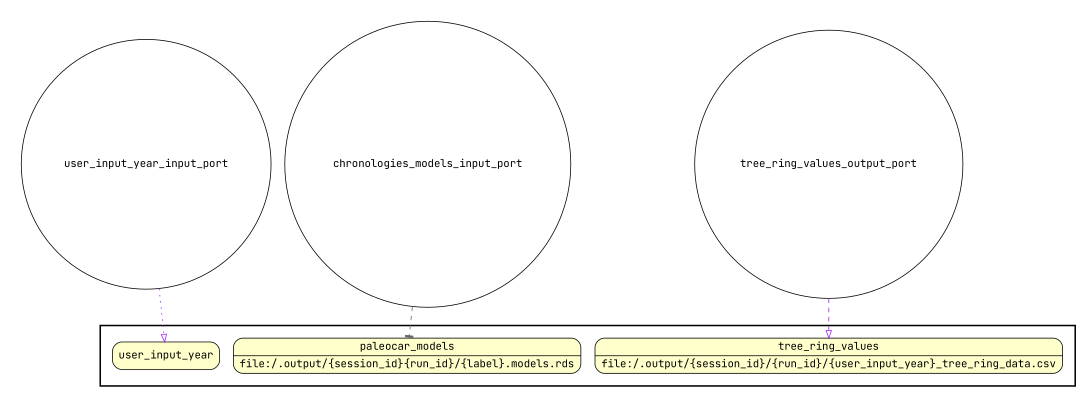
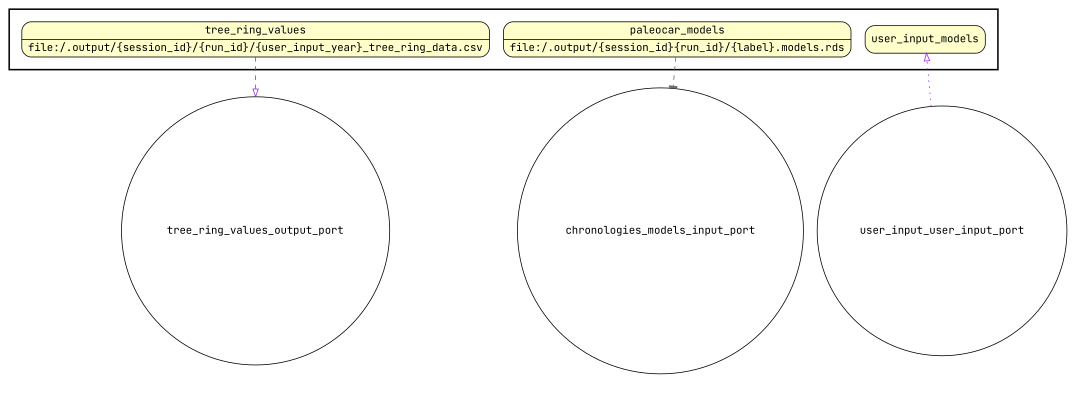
node "user_input_year_input_port": label "user_input_year_input_port" -> "user_input_user_input_port"
edge "tree_ring_values_output_port" -> "tree_ring_values": reversed
edge "chronologies_models_input_port" -> "paleocar_models": reversed
node "user_input_year": label "user_input_year" -> "user_input_models"
